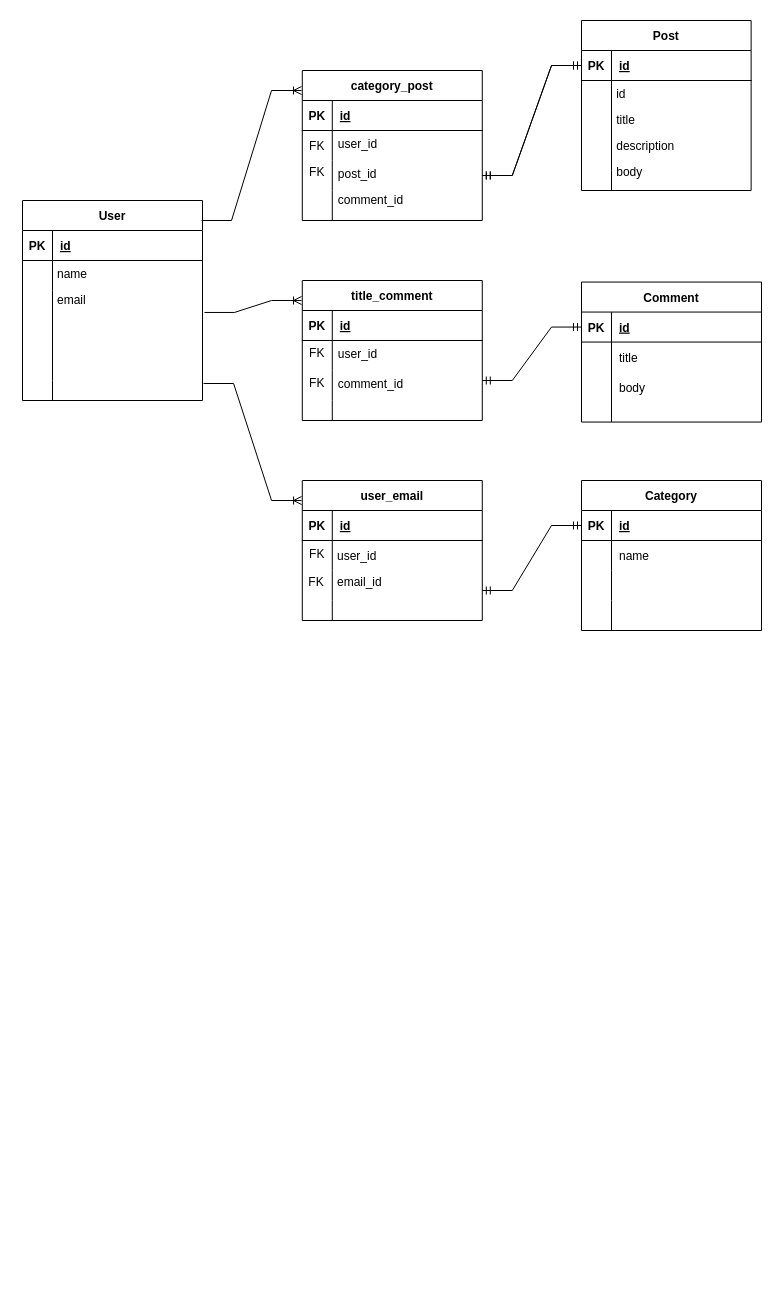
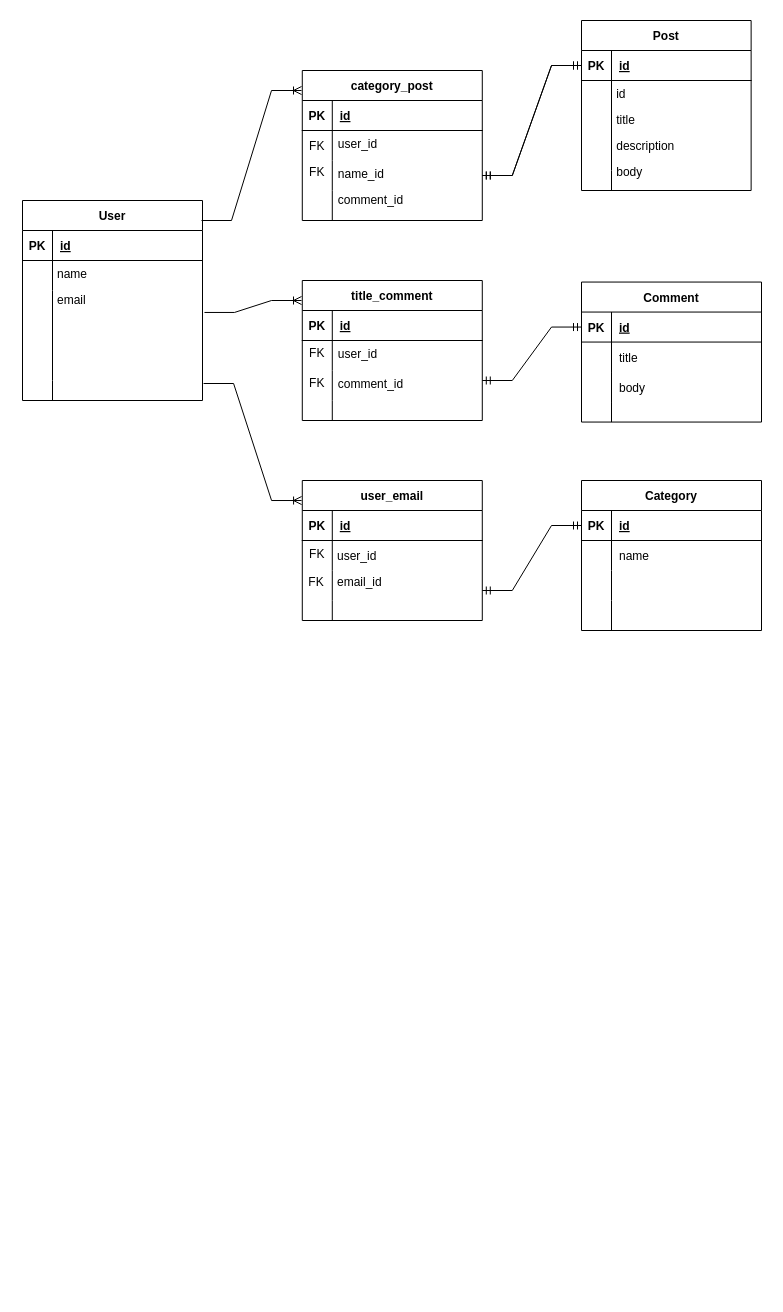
node "post_id": label "post_id" -> "name_id"
